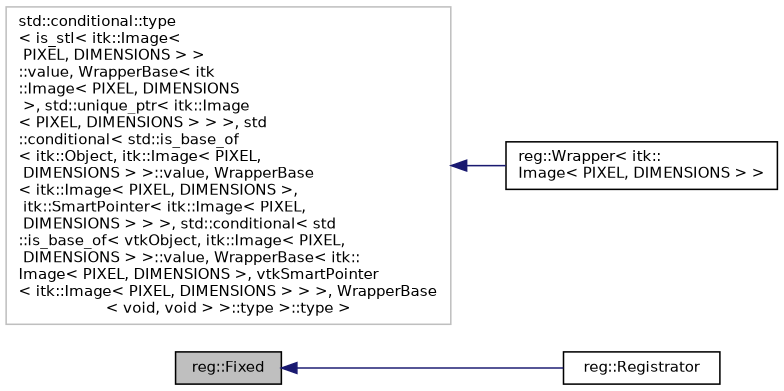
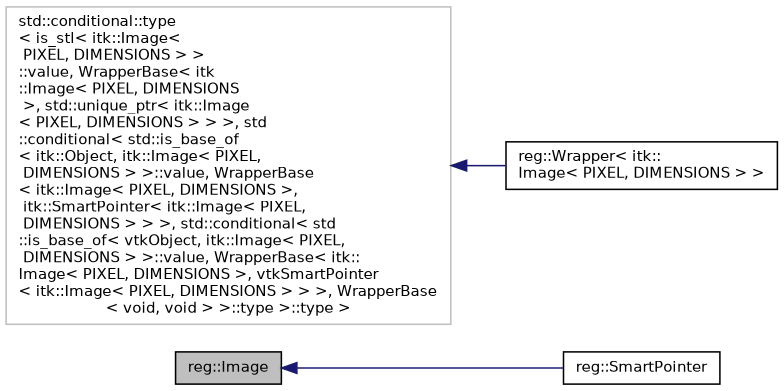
node "reg::Fixed": label "reg::Fixed" -> "reg::Image"
node "reg::Registrator": label "reg::Registrator" -> "reg::SmartPointer"
